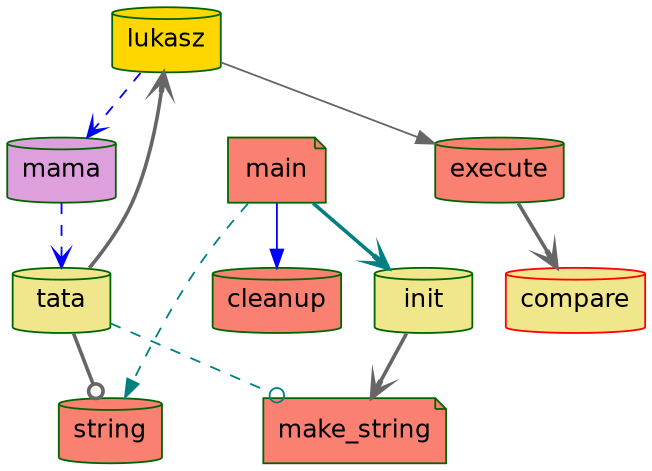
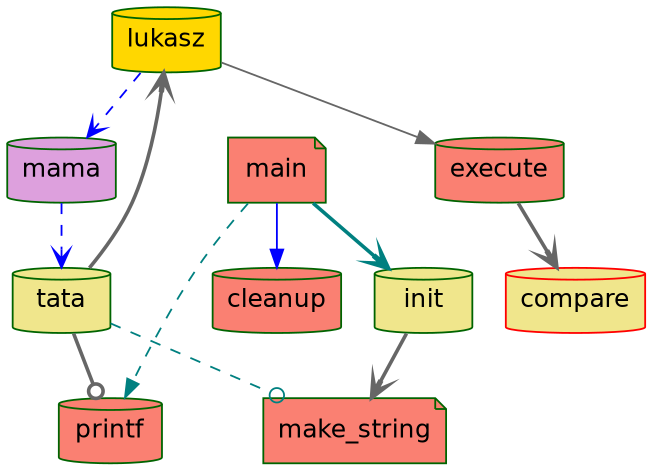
node "string": label "string" -> "printf"
